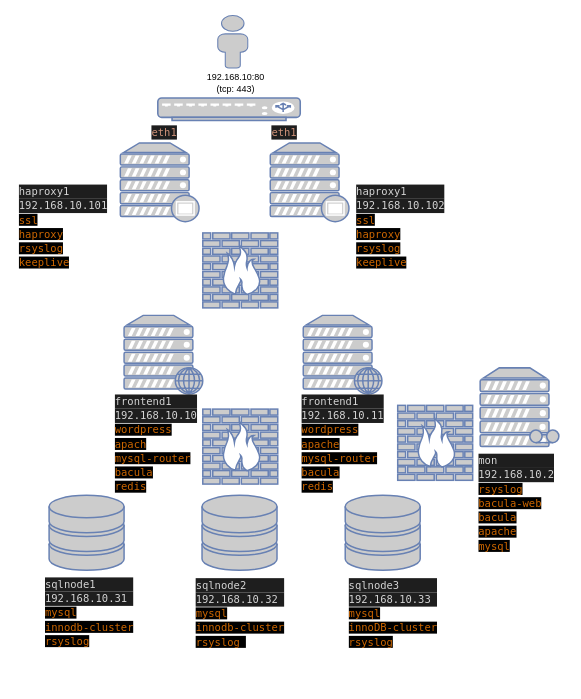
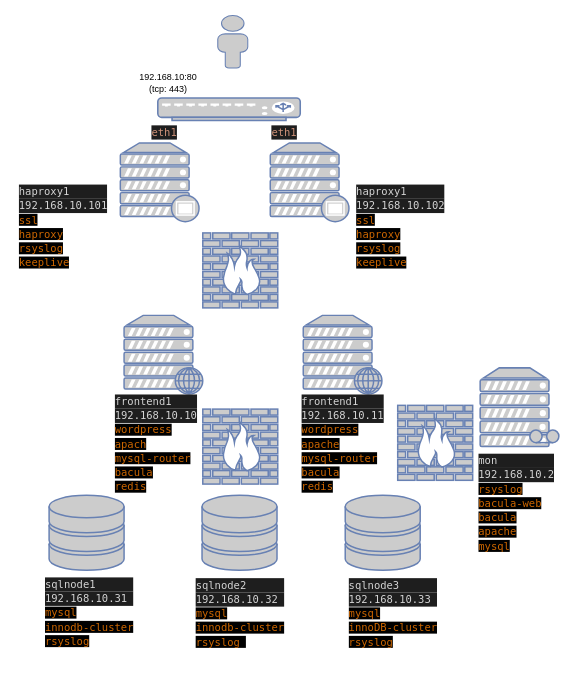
node "192.168.10:80 (tcp: 443)": moved (236, 83) -> (168, 83)
